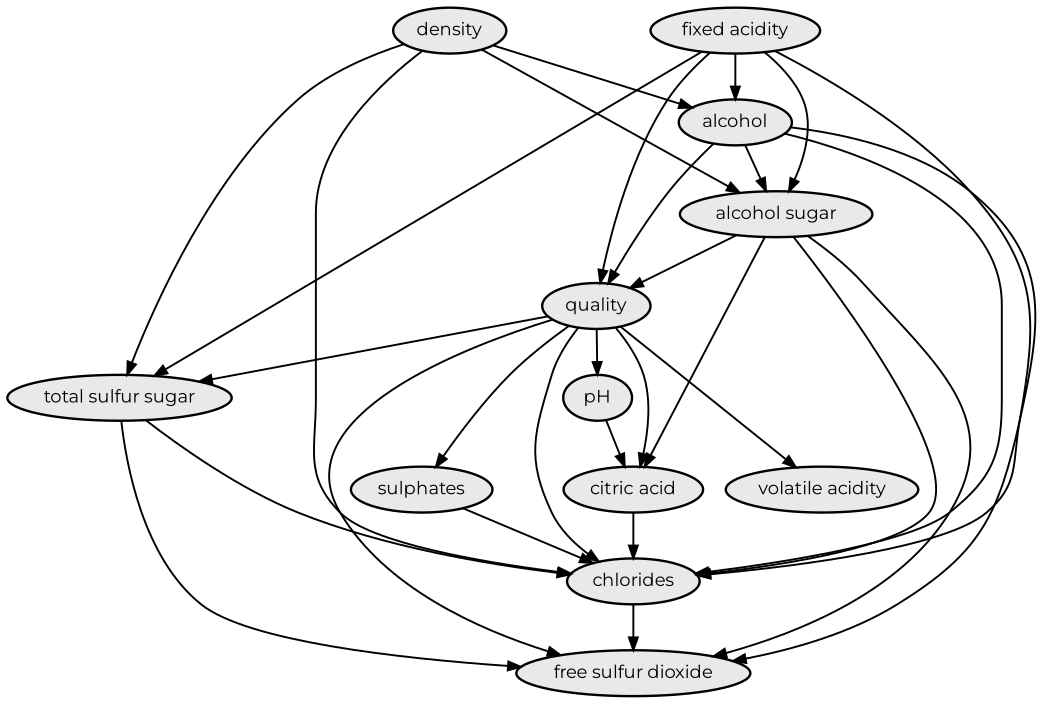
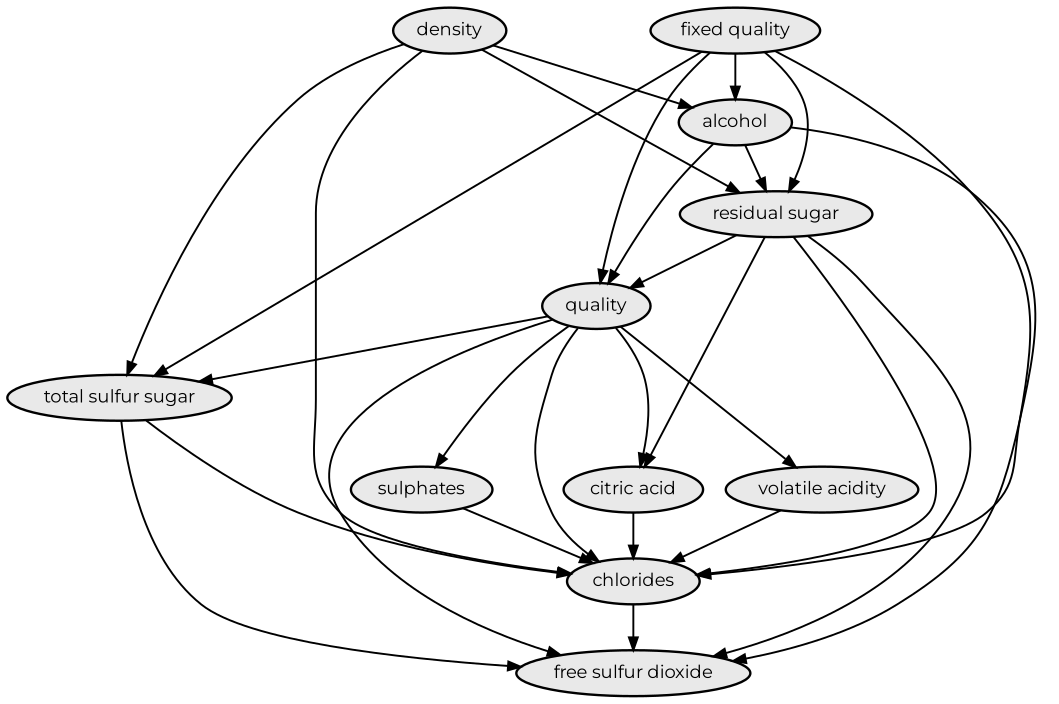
node "fixed acidity": label "fixed acidity" -> "fixed quality"
node "alcohol sugar": label "alcohol sugar" -> "residual sugar"
edge "alcohol" -> "chlorides": now "volatile acidity" -> "chlorides"
node "pH": removed
